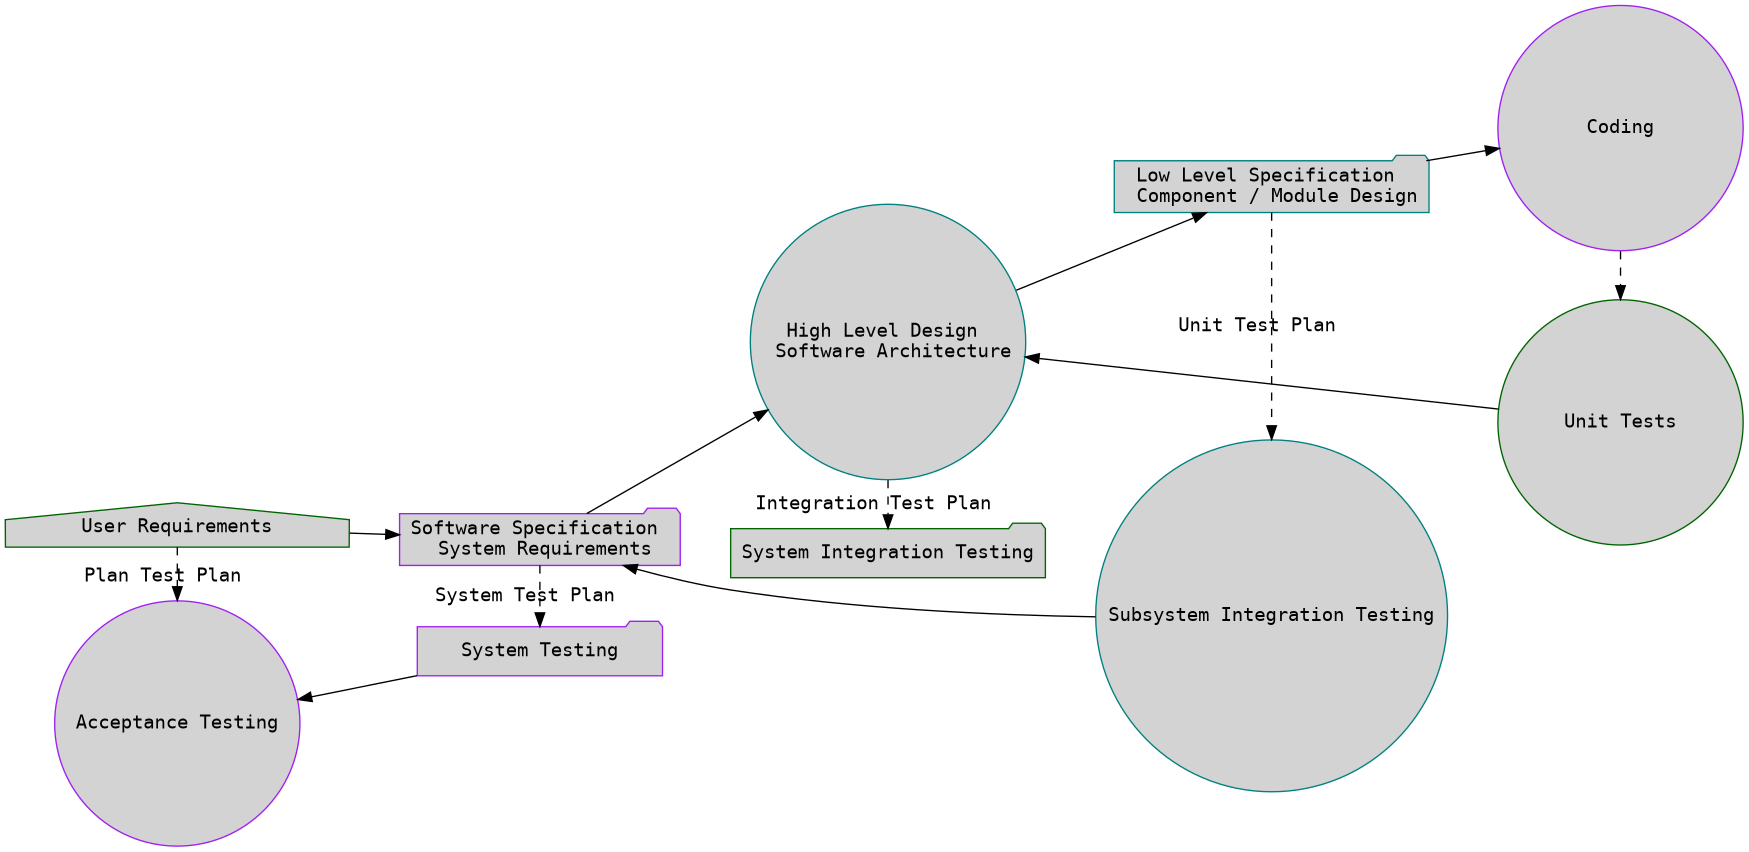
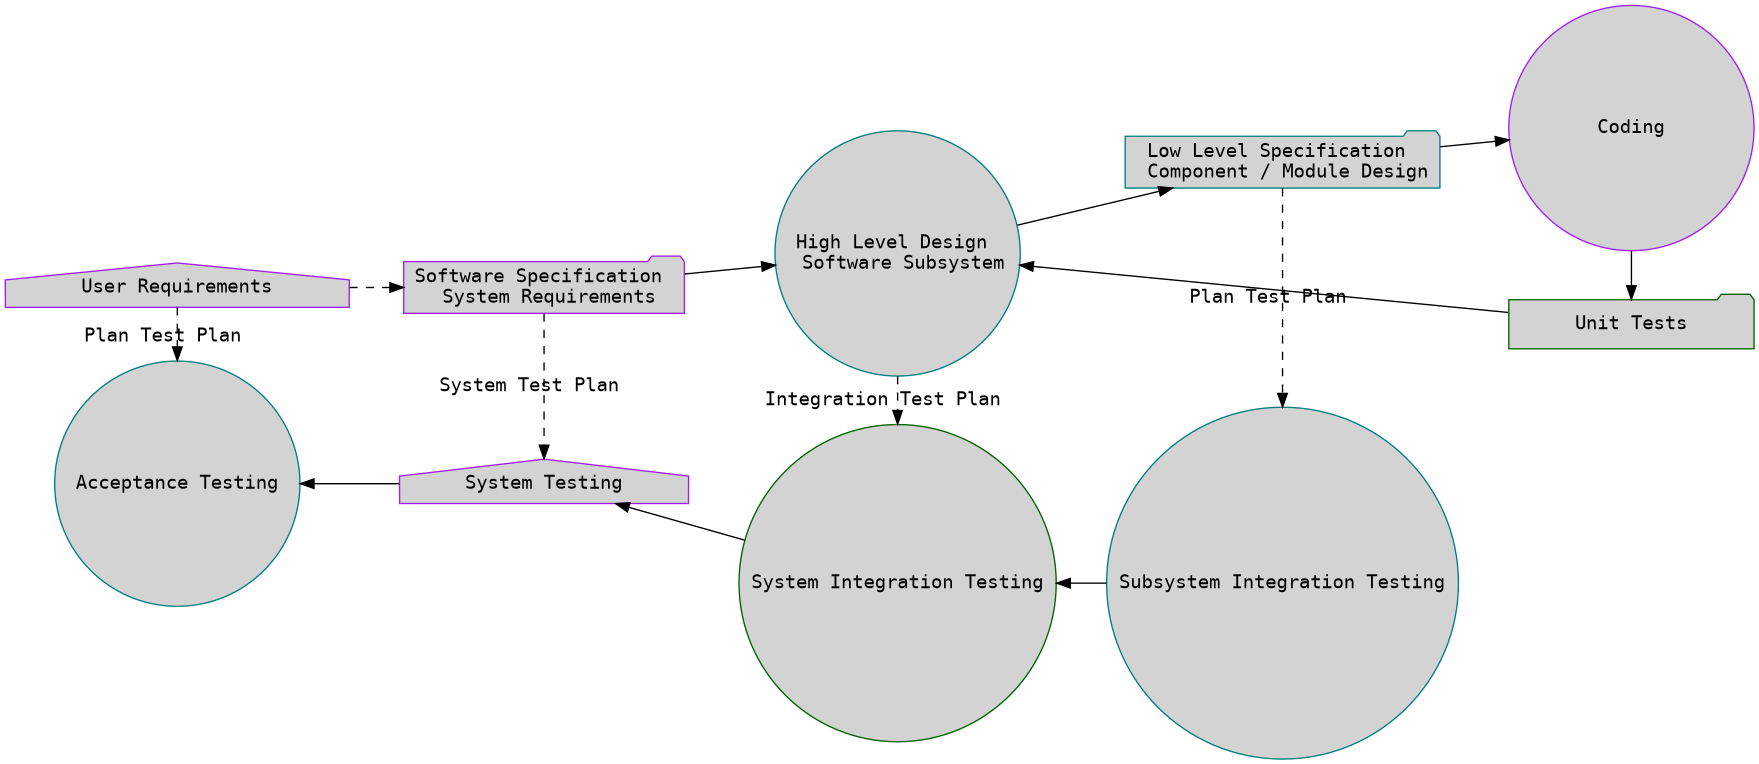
edge "Coding" -- "Unit Tests": style dashed -> solid
edge "Low Level Specification Component / Module Design" -- "Subsystem Integration Testing": label "Unit Test Plan" -> "Plan Test Plan"
node "High Level Design Software Architecture": label "High Level Design Software Architecture" -> "High Level Design Software Subsystem"
node "Unit Tests": shape circle -> folder
edge "System Testing" -- "System Integration Testing": added
node "User Requirements": color darkgreen -> purple
edge "User Requirements" -- "Software Specification System Requirements": style solid -> dashed
node "System Integration Testing": shape folder -> circle
edge "Software Specification System Requirements" -- "Subsystem Integration Testing": now "System Integration Testing" -- "Subsystem Integration Testing"
node "System Testing": shape folder -> house
node "Acceptance Testing": color purple -> teal
